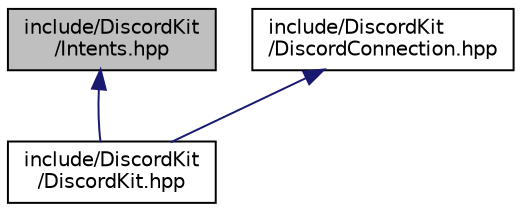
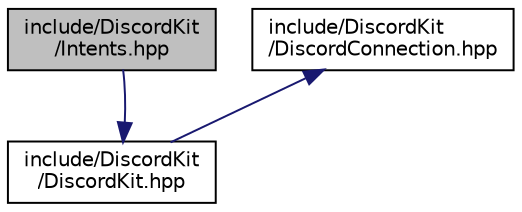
edge "include/DiscordKit /DiscordKit.hpp" -> "include/DiscordKit /Intents.hpp": reversed
